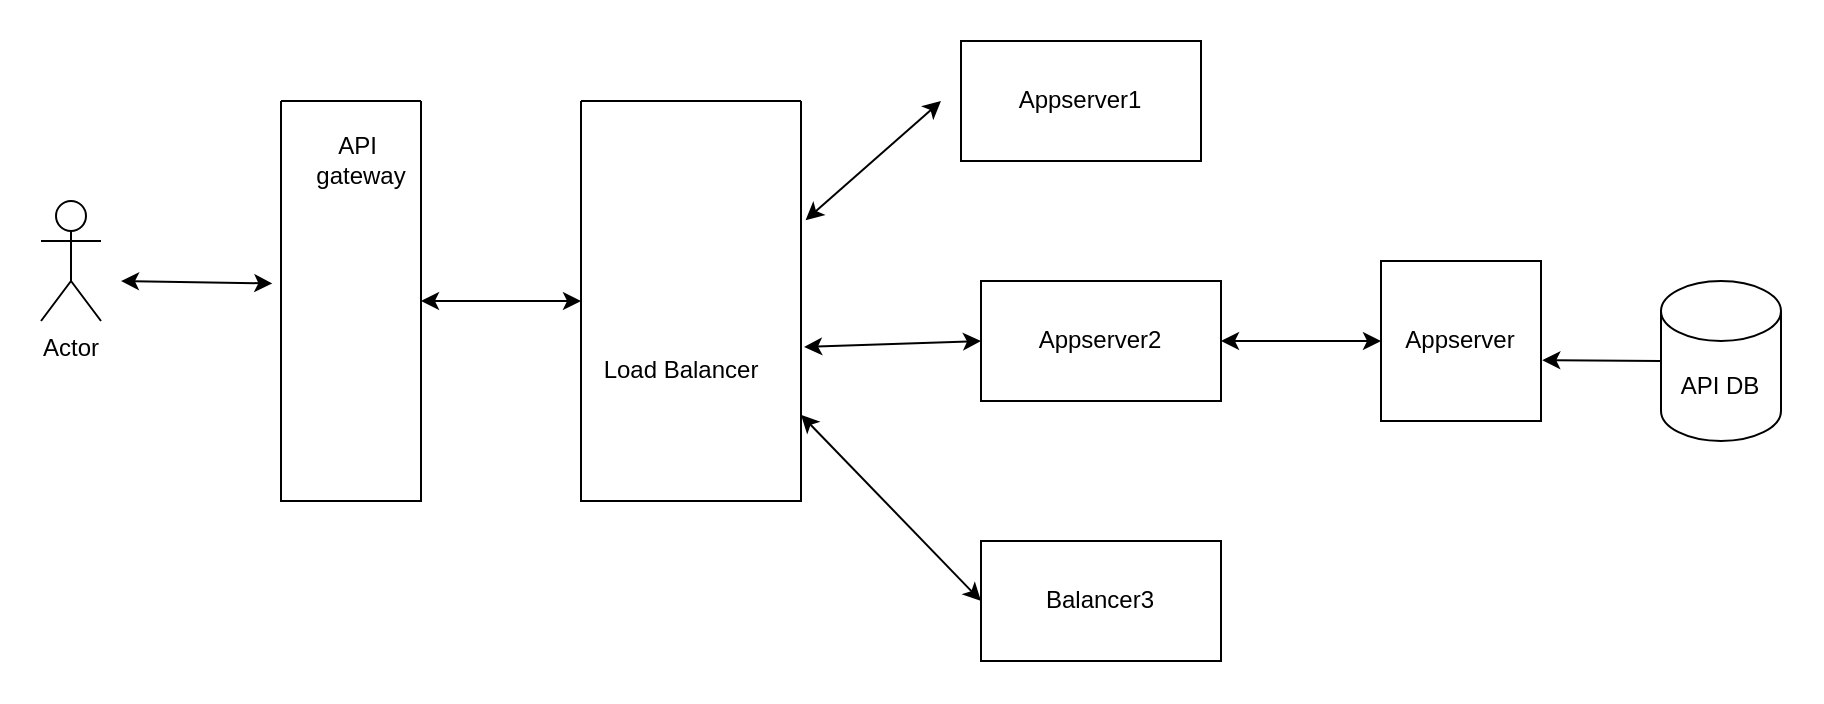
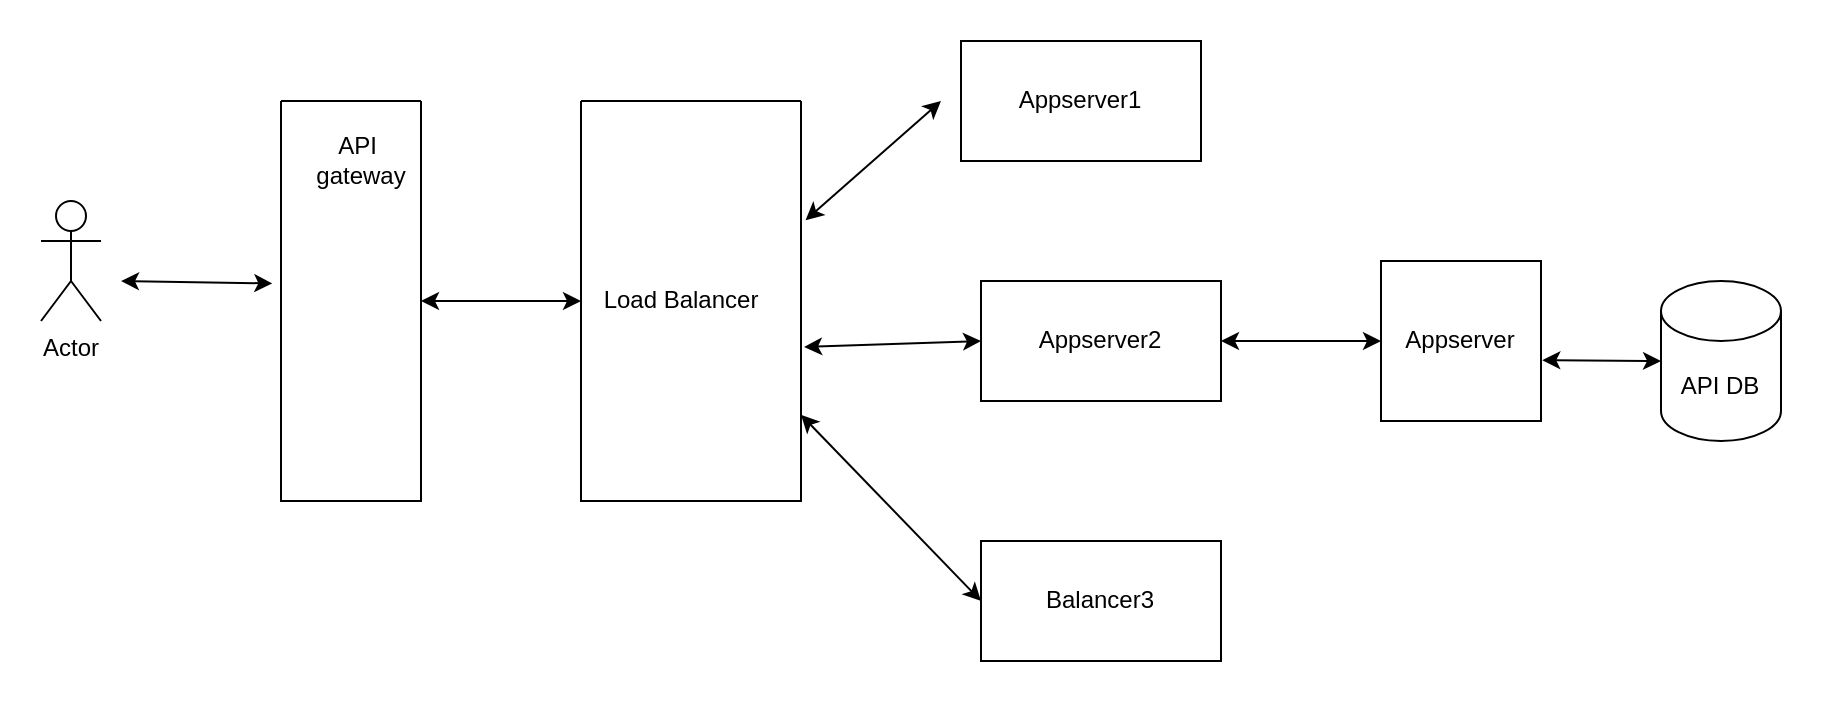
edge "API DB" -> "Appserver": arrowhead none -> classic
node "Load Balancer": moved (681, 371) -> (681, 301)
